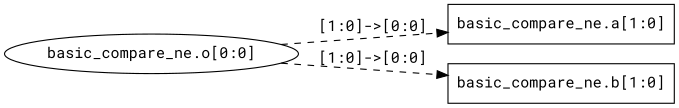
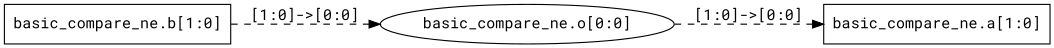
edge "basic_compare_ne.o[0:0]" -> "basic_compare_ne.b[1:0]": reversed
